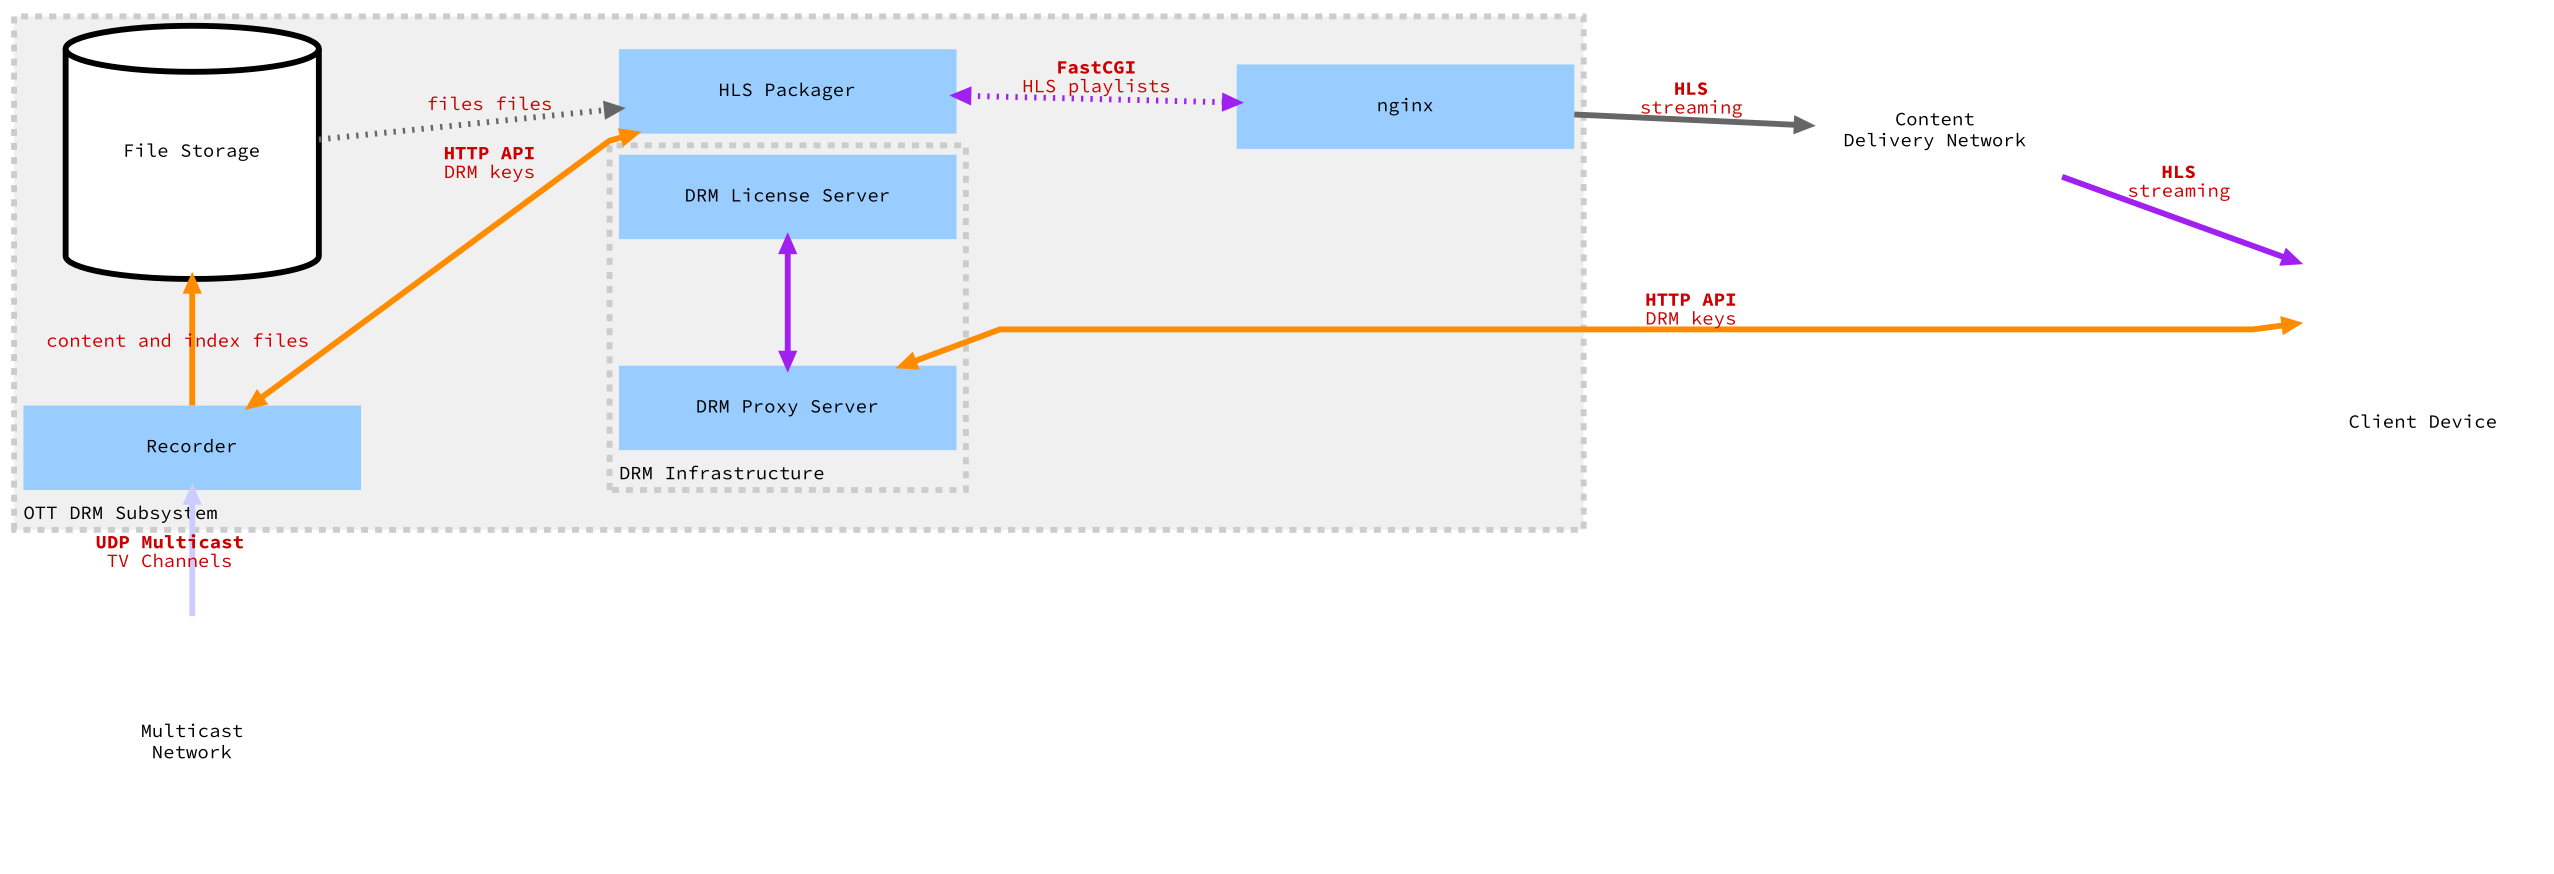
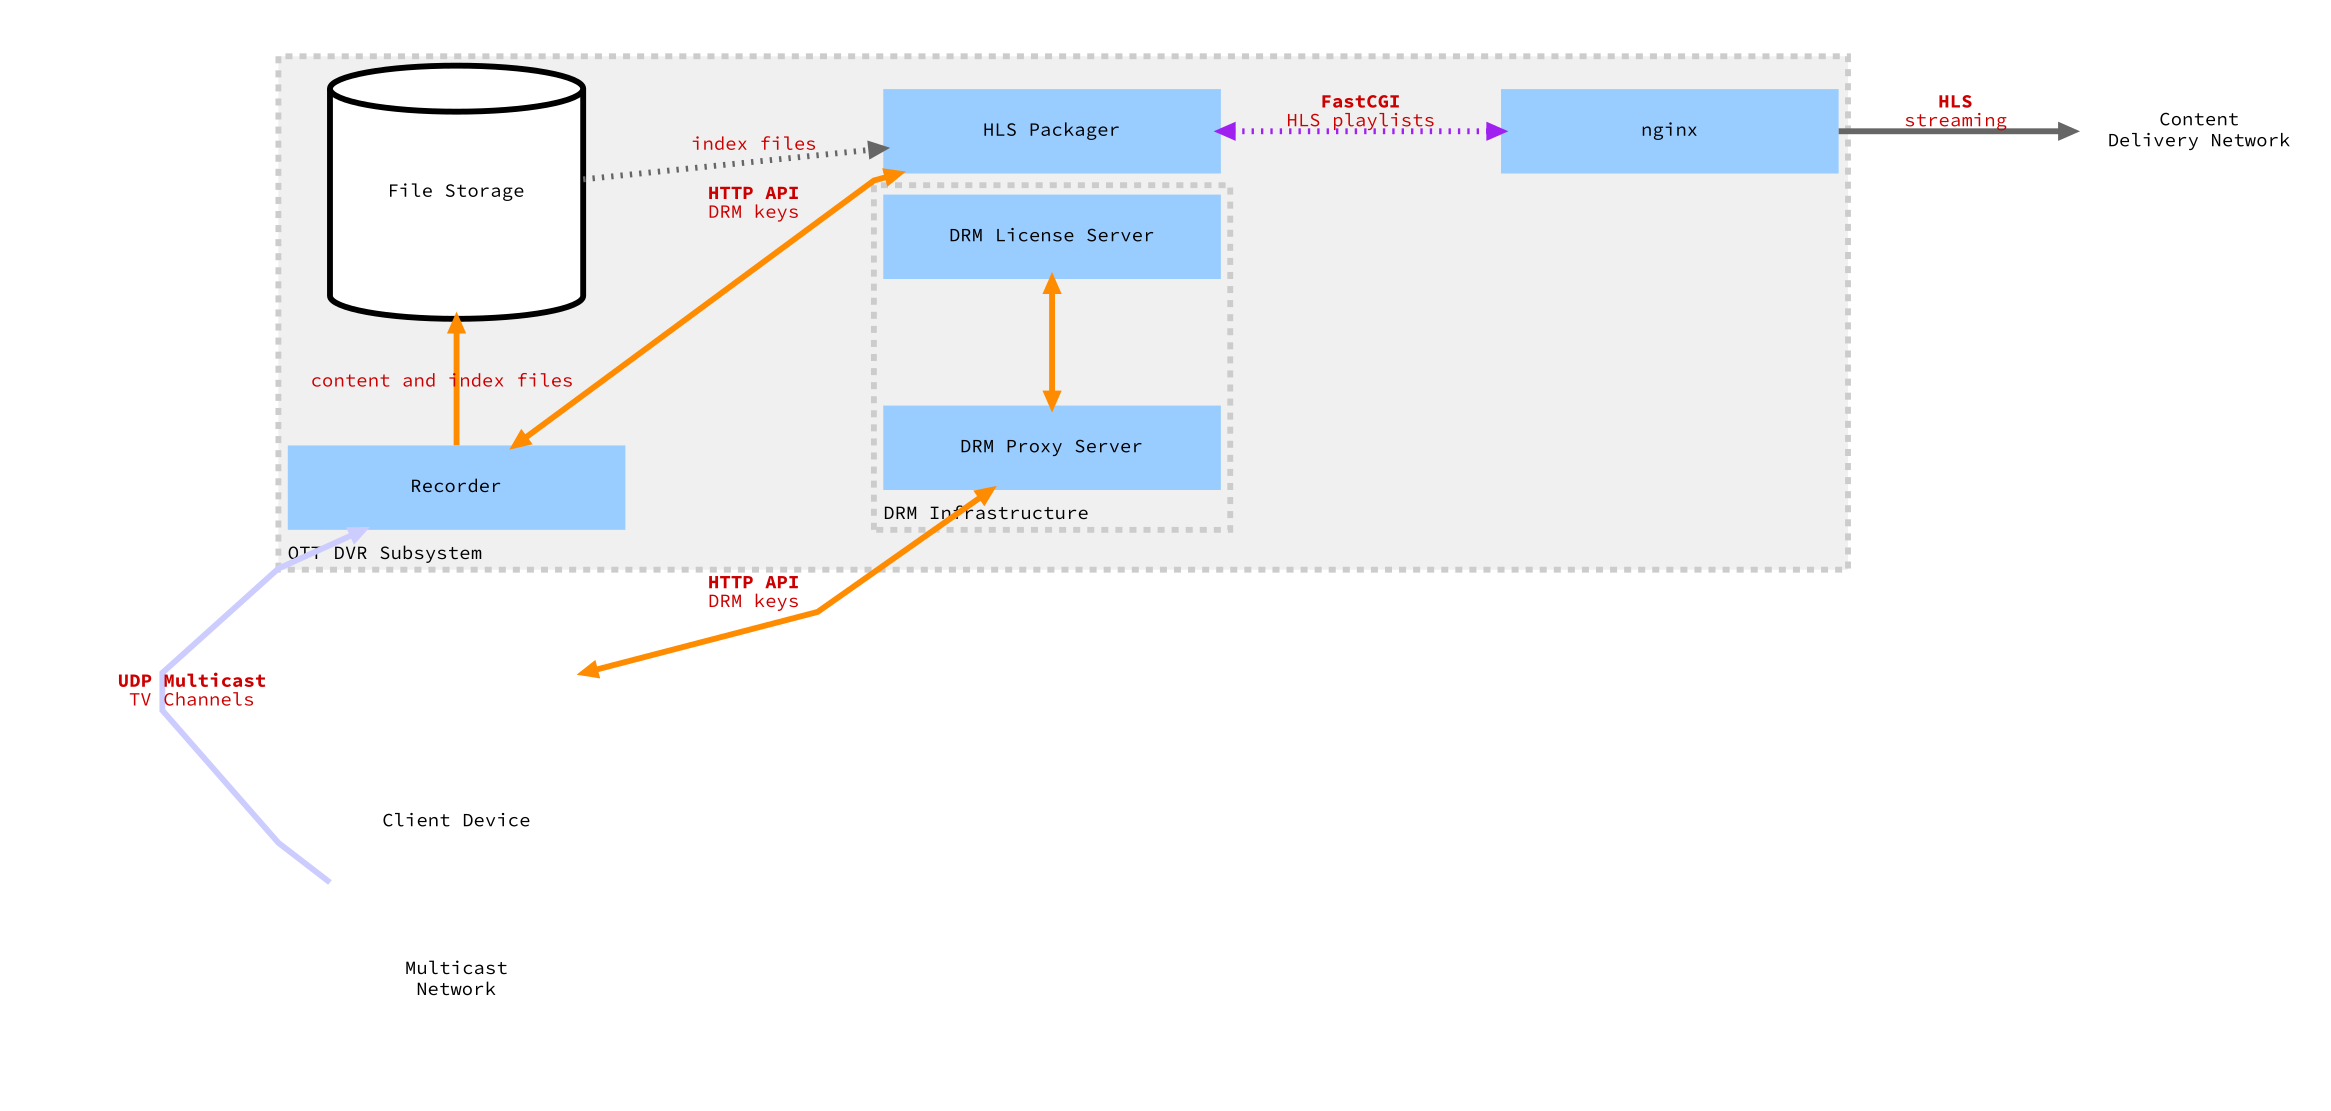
edge "HLS Packager" -- "File Storage": label "files files" -> "index files"
edge "Content Delivery Network" -- "Client Device": removed, label "HLS streaming"
edge "DRM License Server" -- "DRM Proxy Server": color purple -> darkorange
cluster "OTT DRM Subsystem": label "OTT DRM Subsystem" -> "OTT DVR Subsystem"
